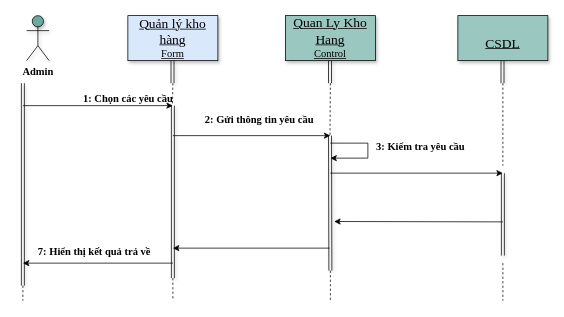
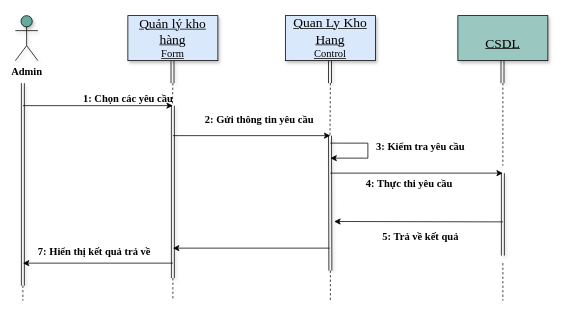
node "Admin": moved (38, 38) -> (27, 38)
node "Quan Ly Kho Hang Control": fillcolor #9ac7bf -> #dae8fc
node "4: Thực thi yêu cầu": added
node "5: Trả về kết quả": added
